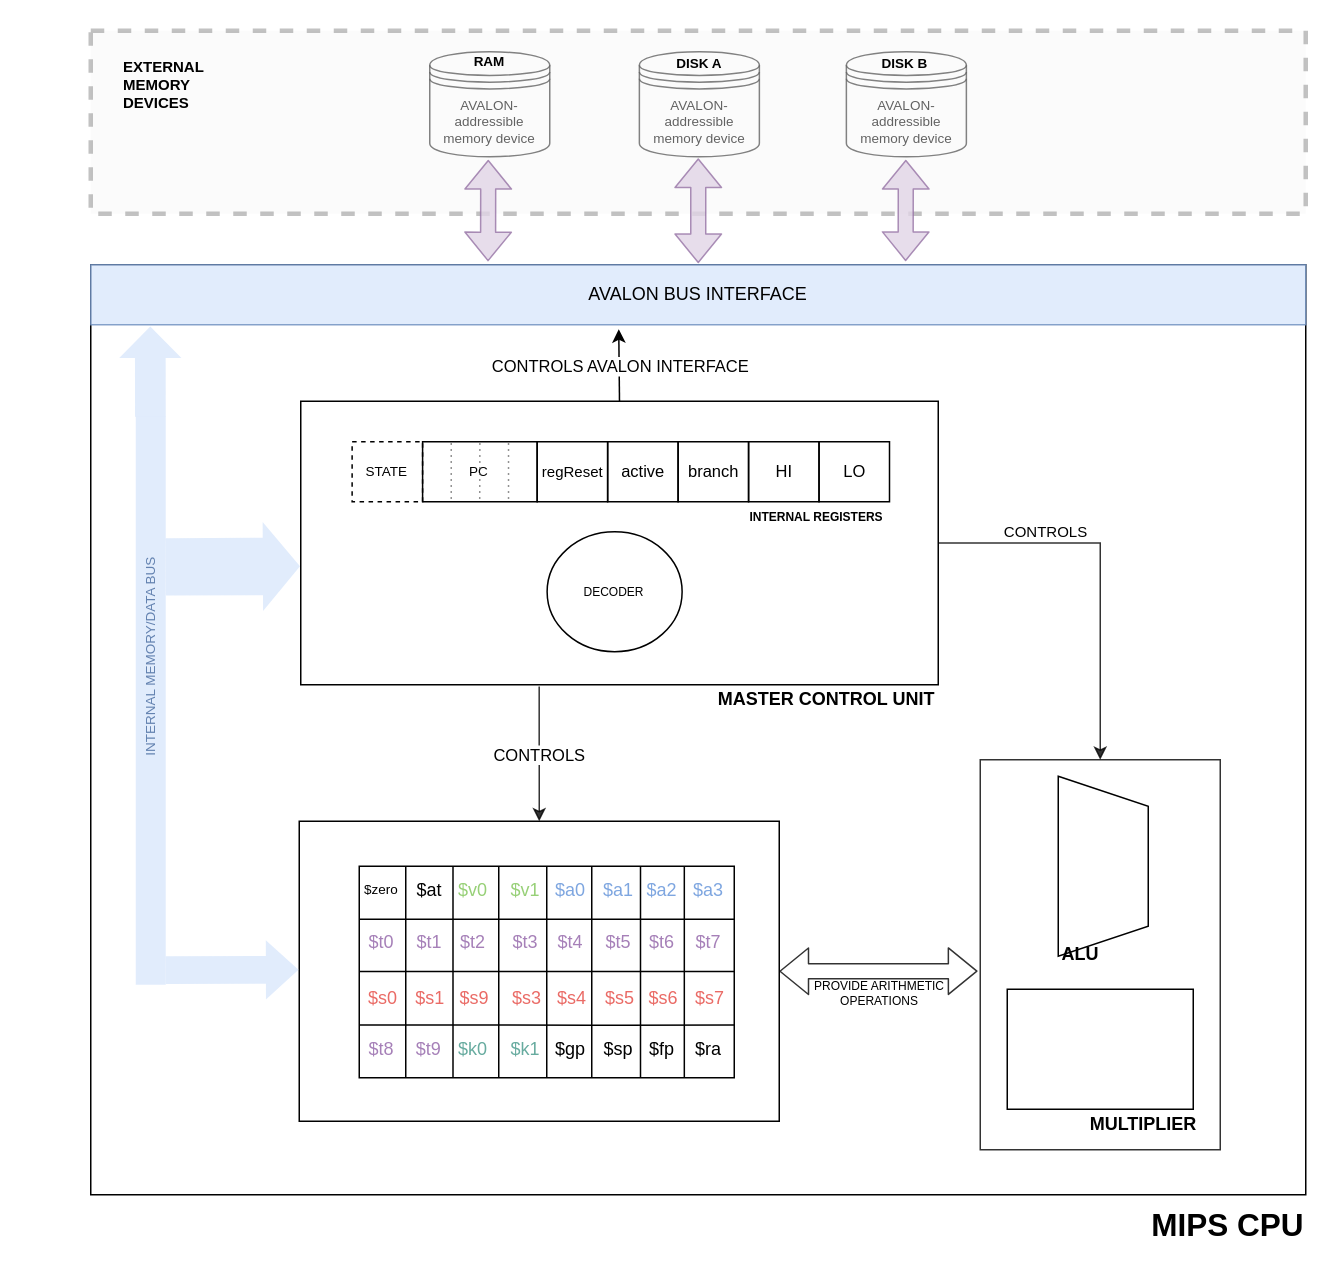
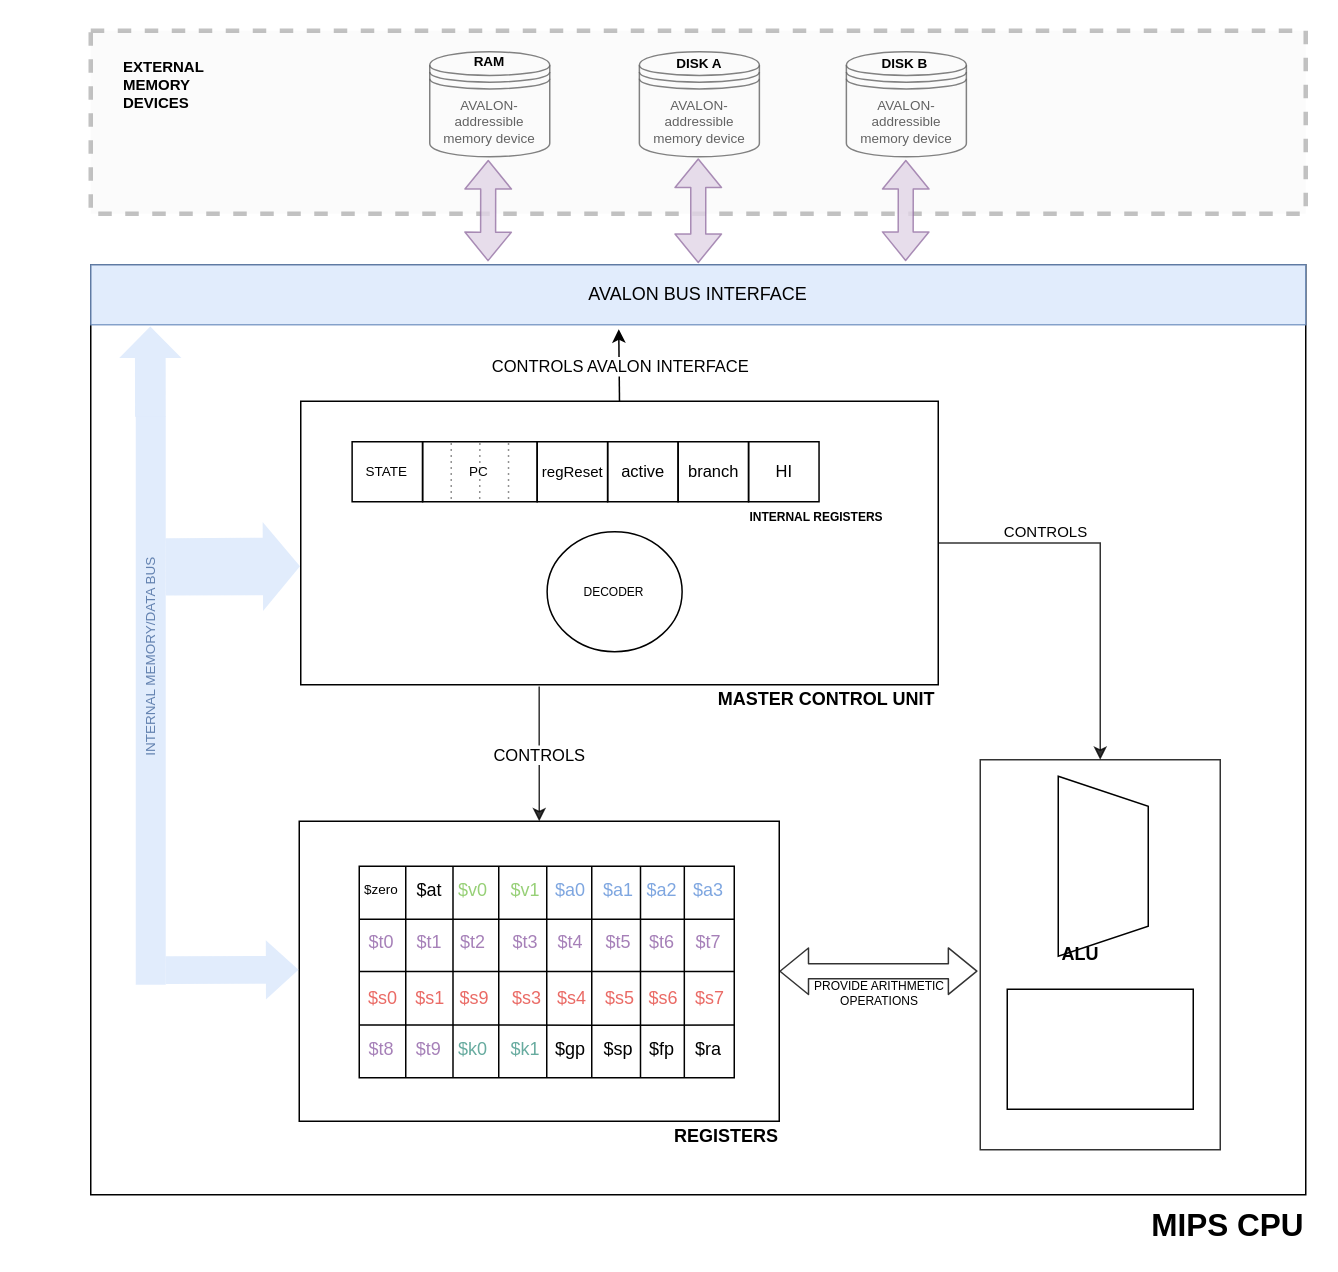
node "STATE": style dashed -> solid
node "LO": removed
node "MULTIPLIER": removed
node "REGISTERS": added
